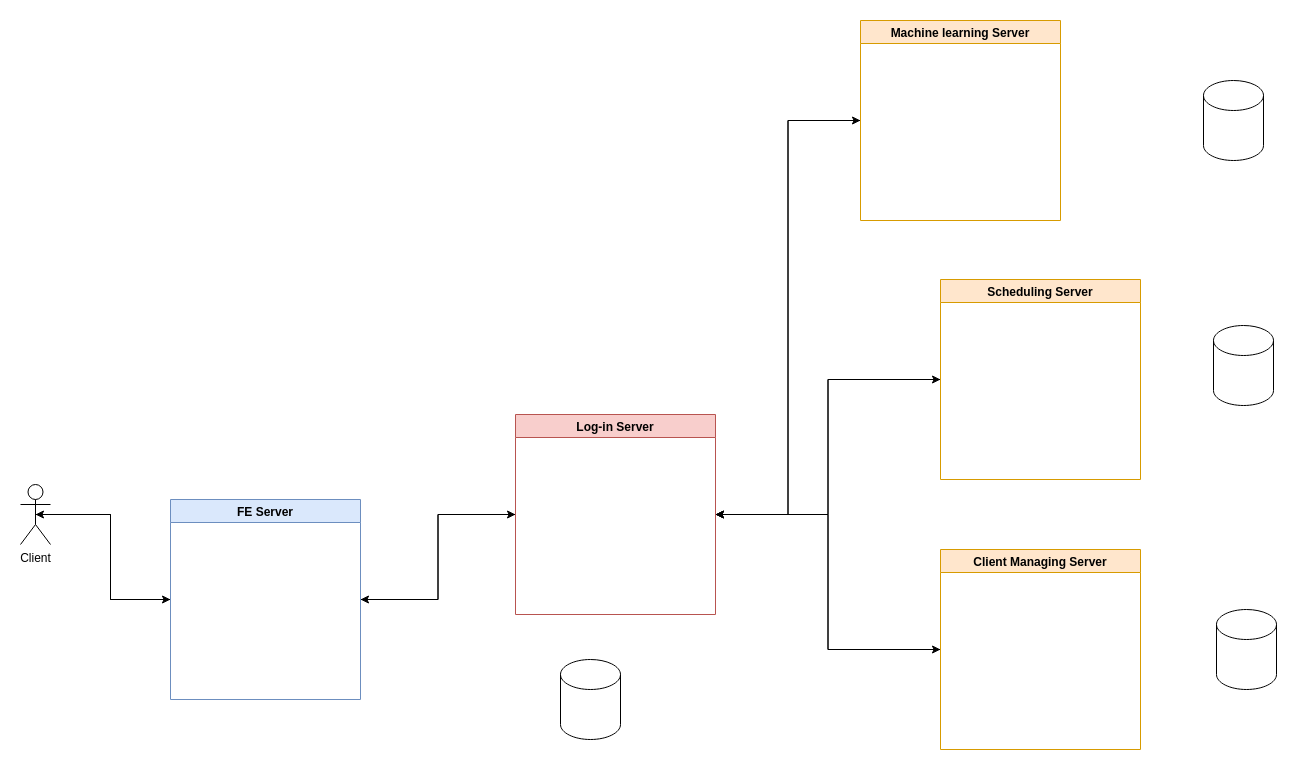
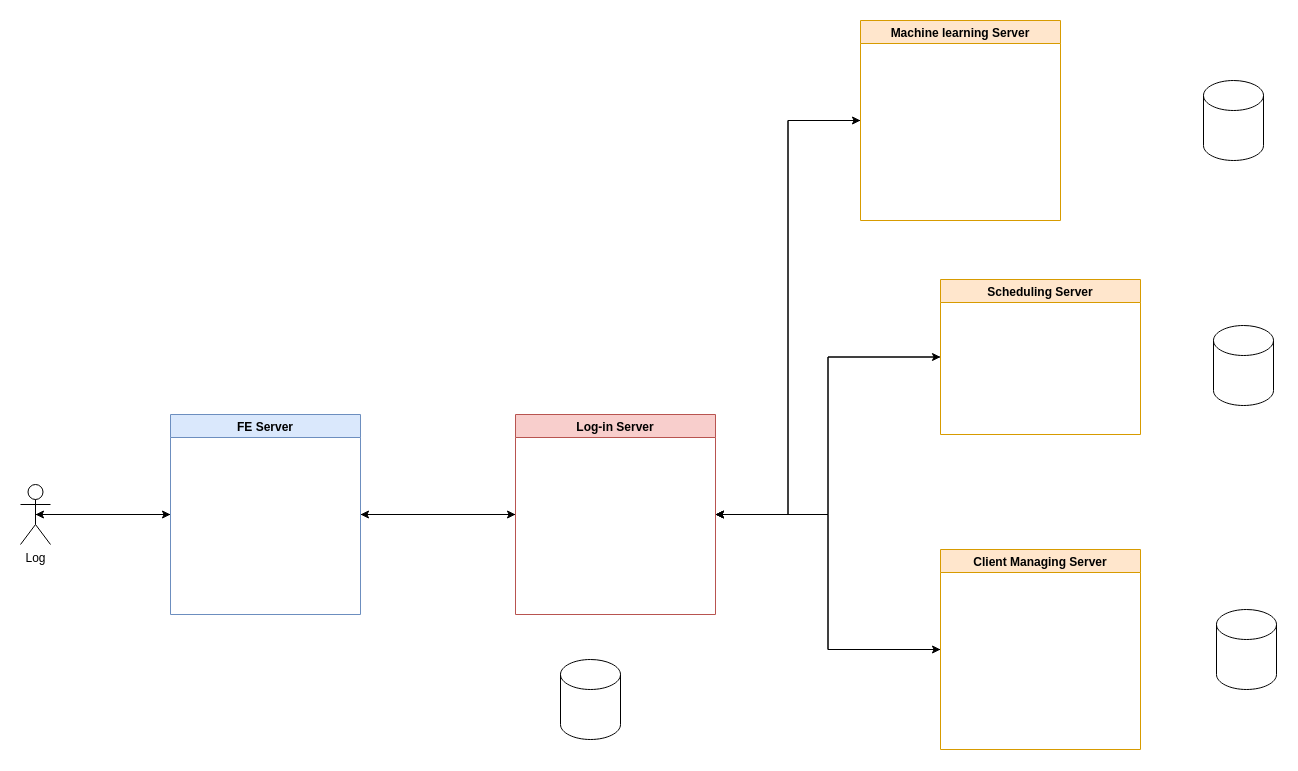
node "Scheduling Server": size 200x200 -> 200x155
node "Client": label "Client" -> "Log"
node "FE Server": moved (266, 600) -> (266, 515)
